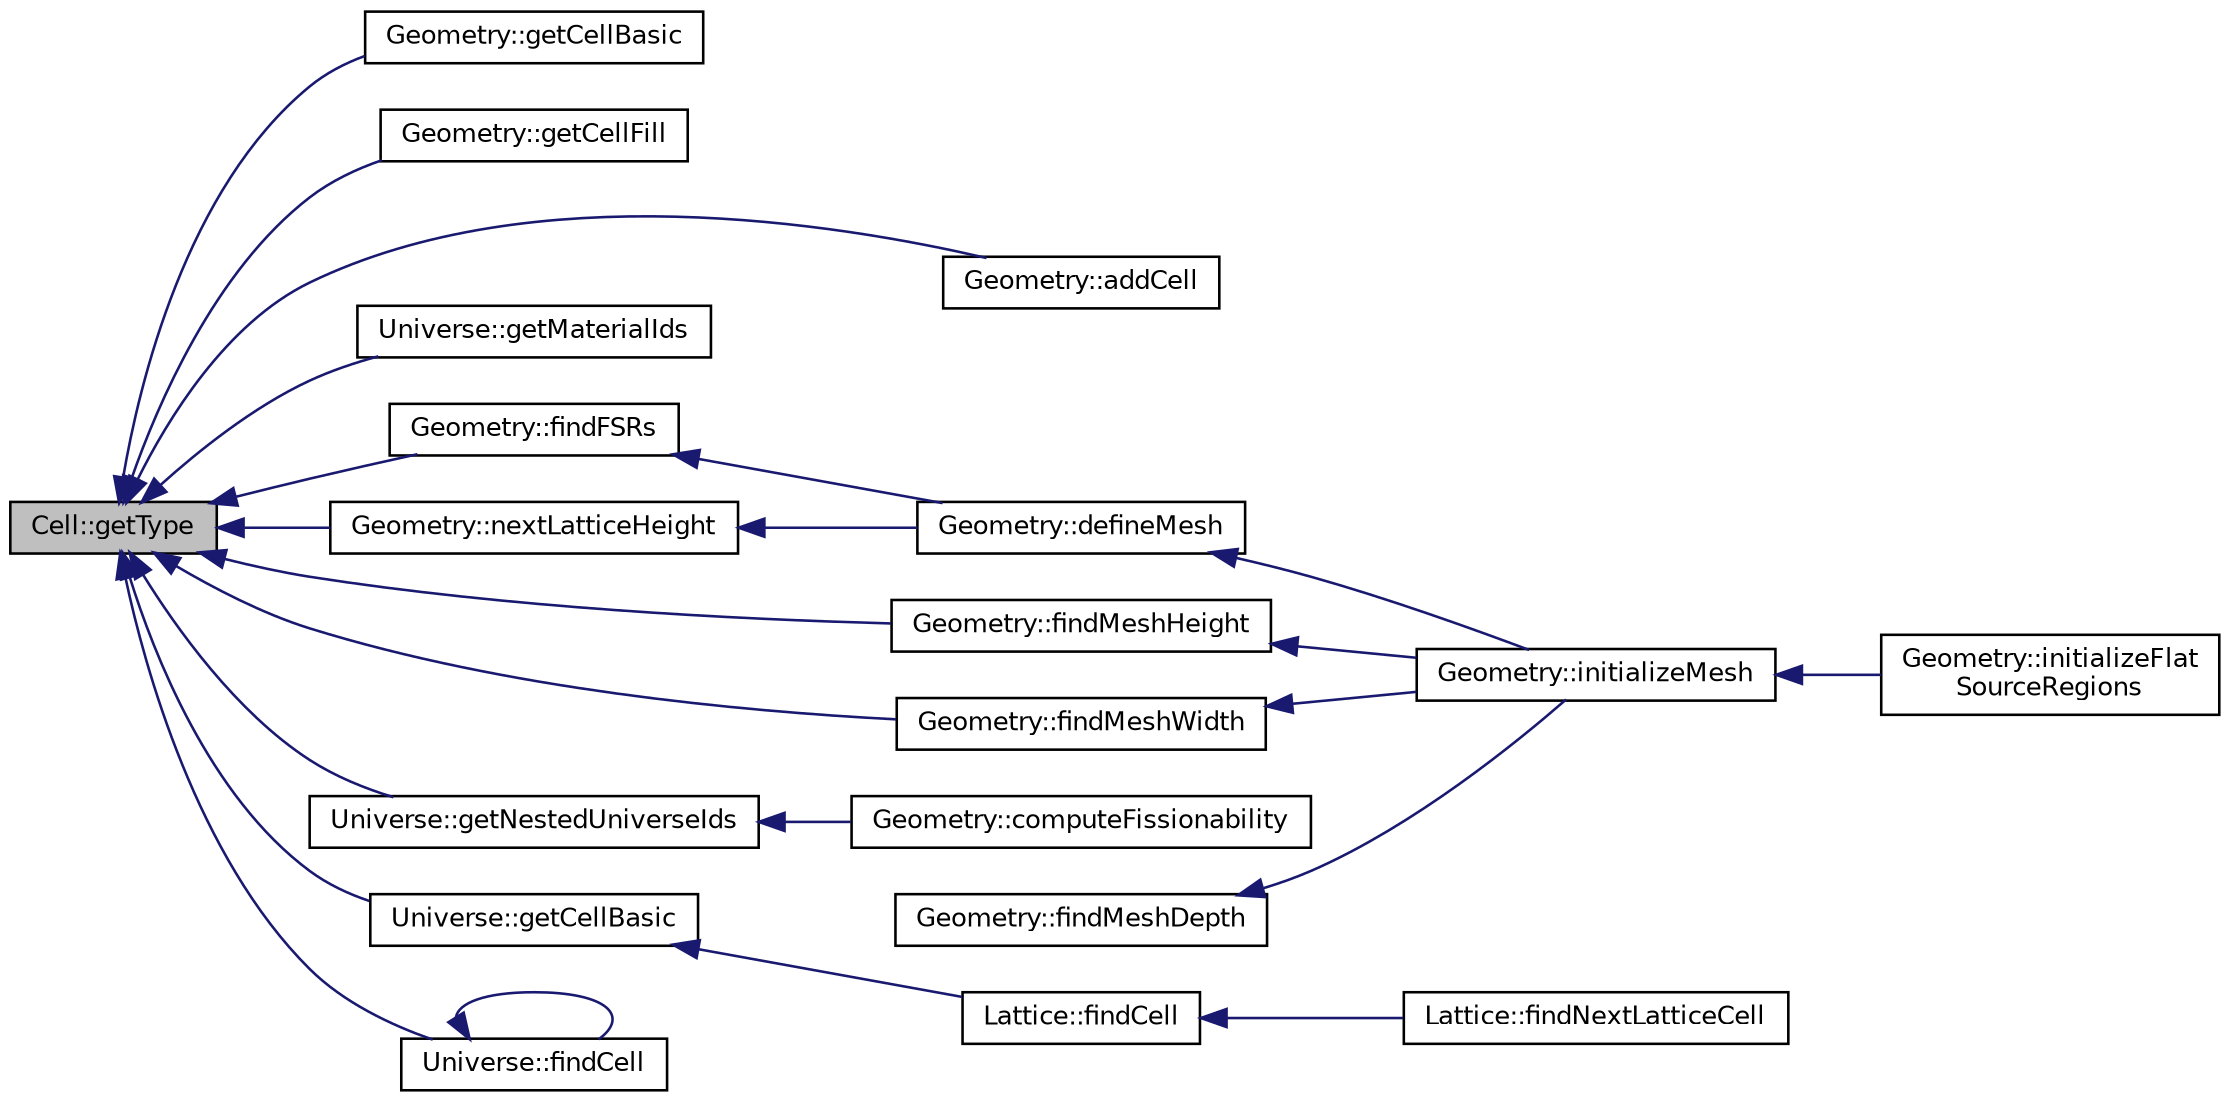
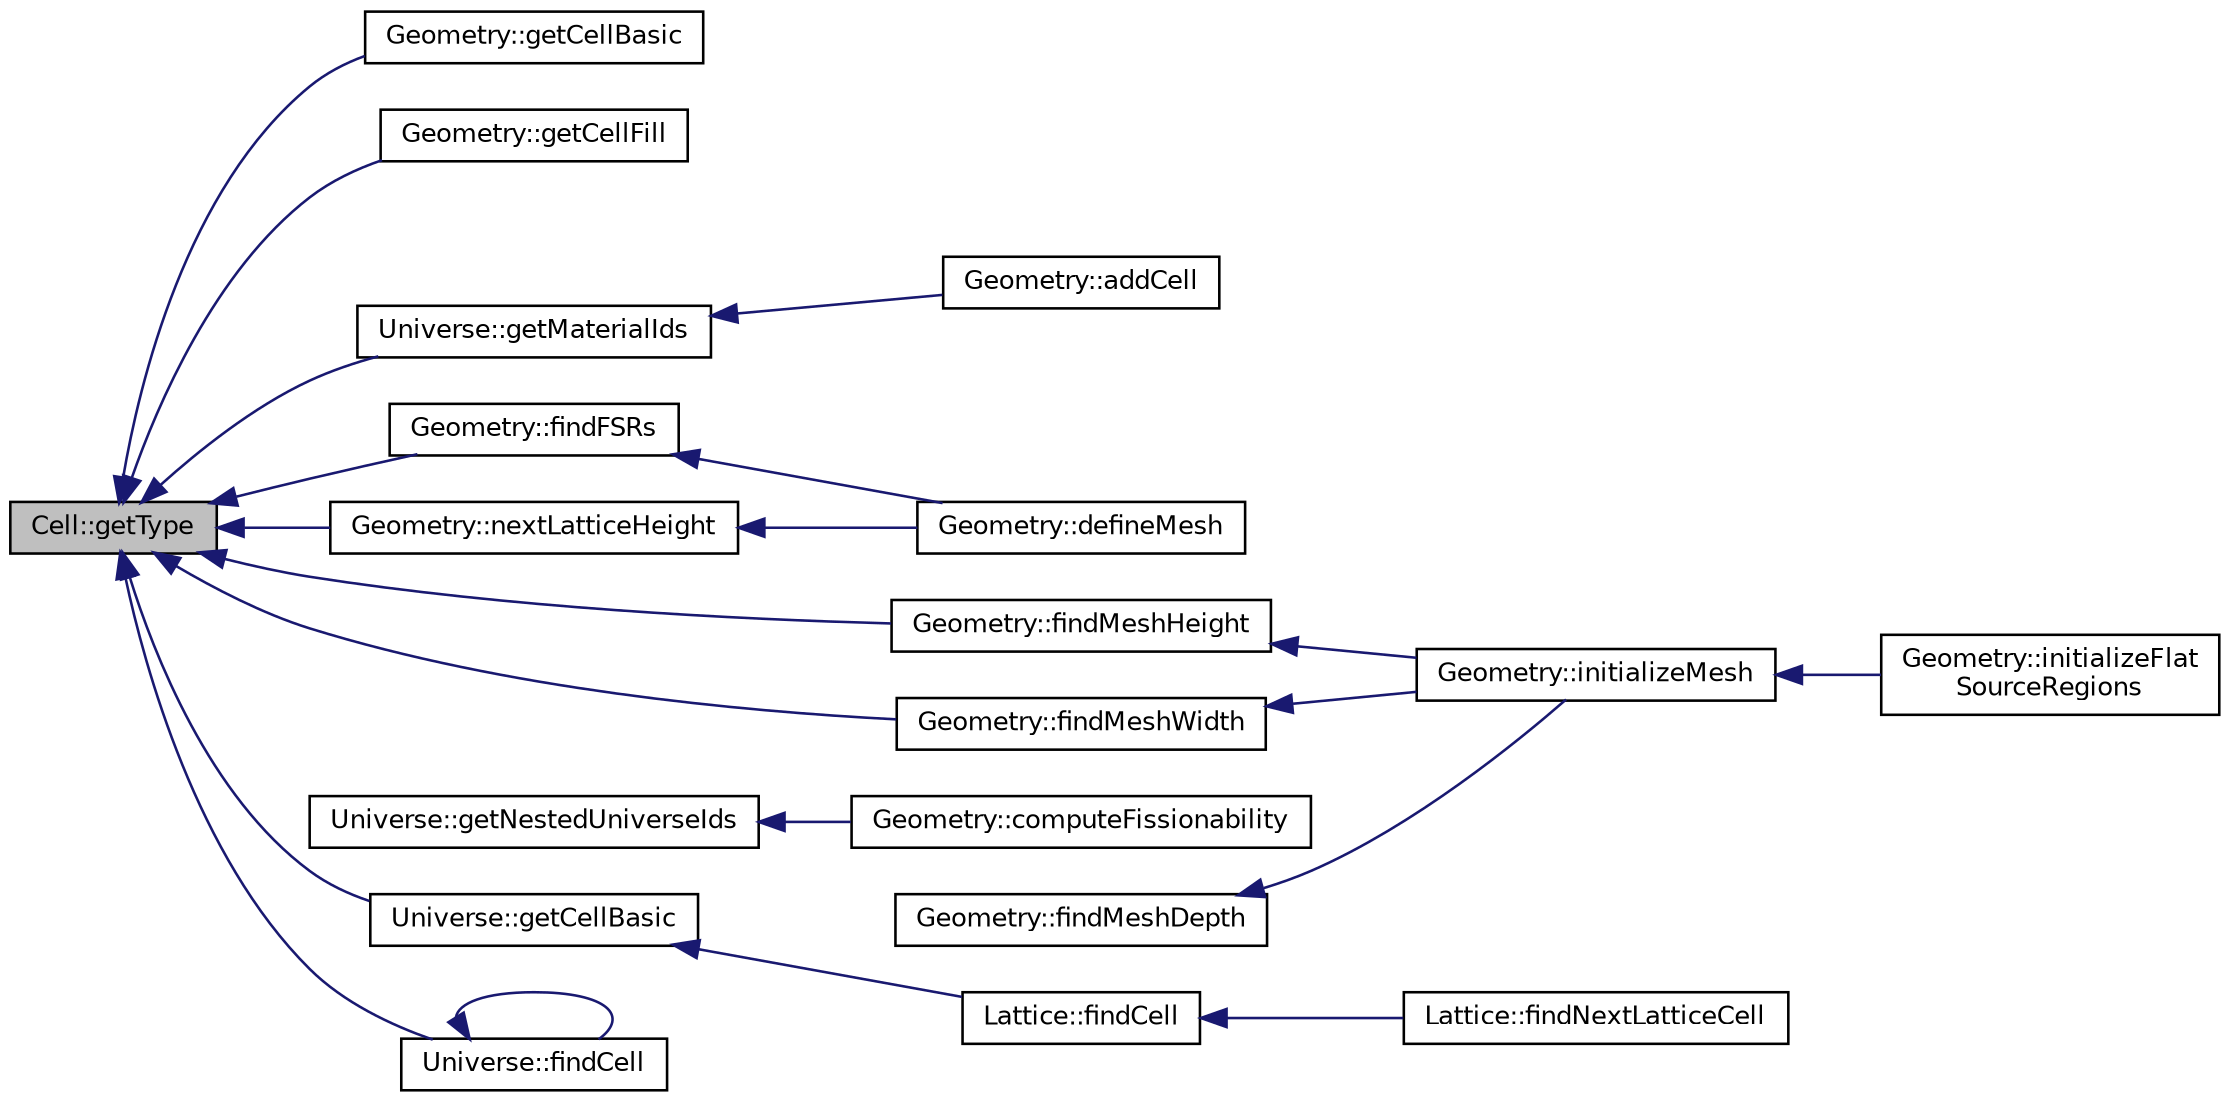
edge "Geometry::addCell" -> "Cell::getType": now "Geometry::addCell" -> "Universe::getMaterialIds"
edge "Geometry::initializeMesh" -> "Geometry::defineMesh": removed
edge "Universe::getNestedUniverseIds" -> "Cell::getType": removed
